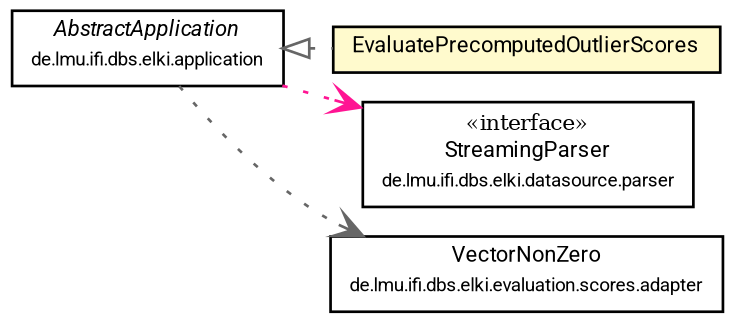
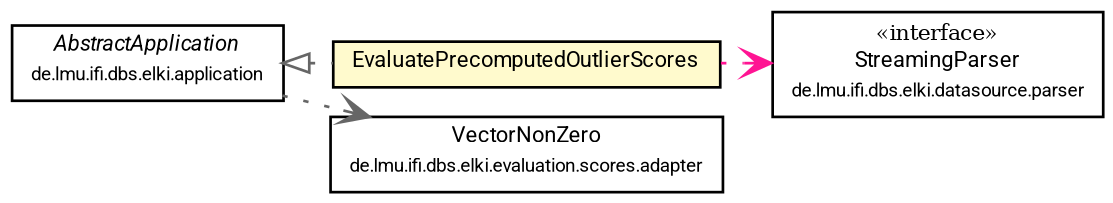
edge "AbstractApplication" -> "StreamingParser": now "EvaluatePrecomputedOutlierScores" -> "StreamingParser"
